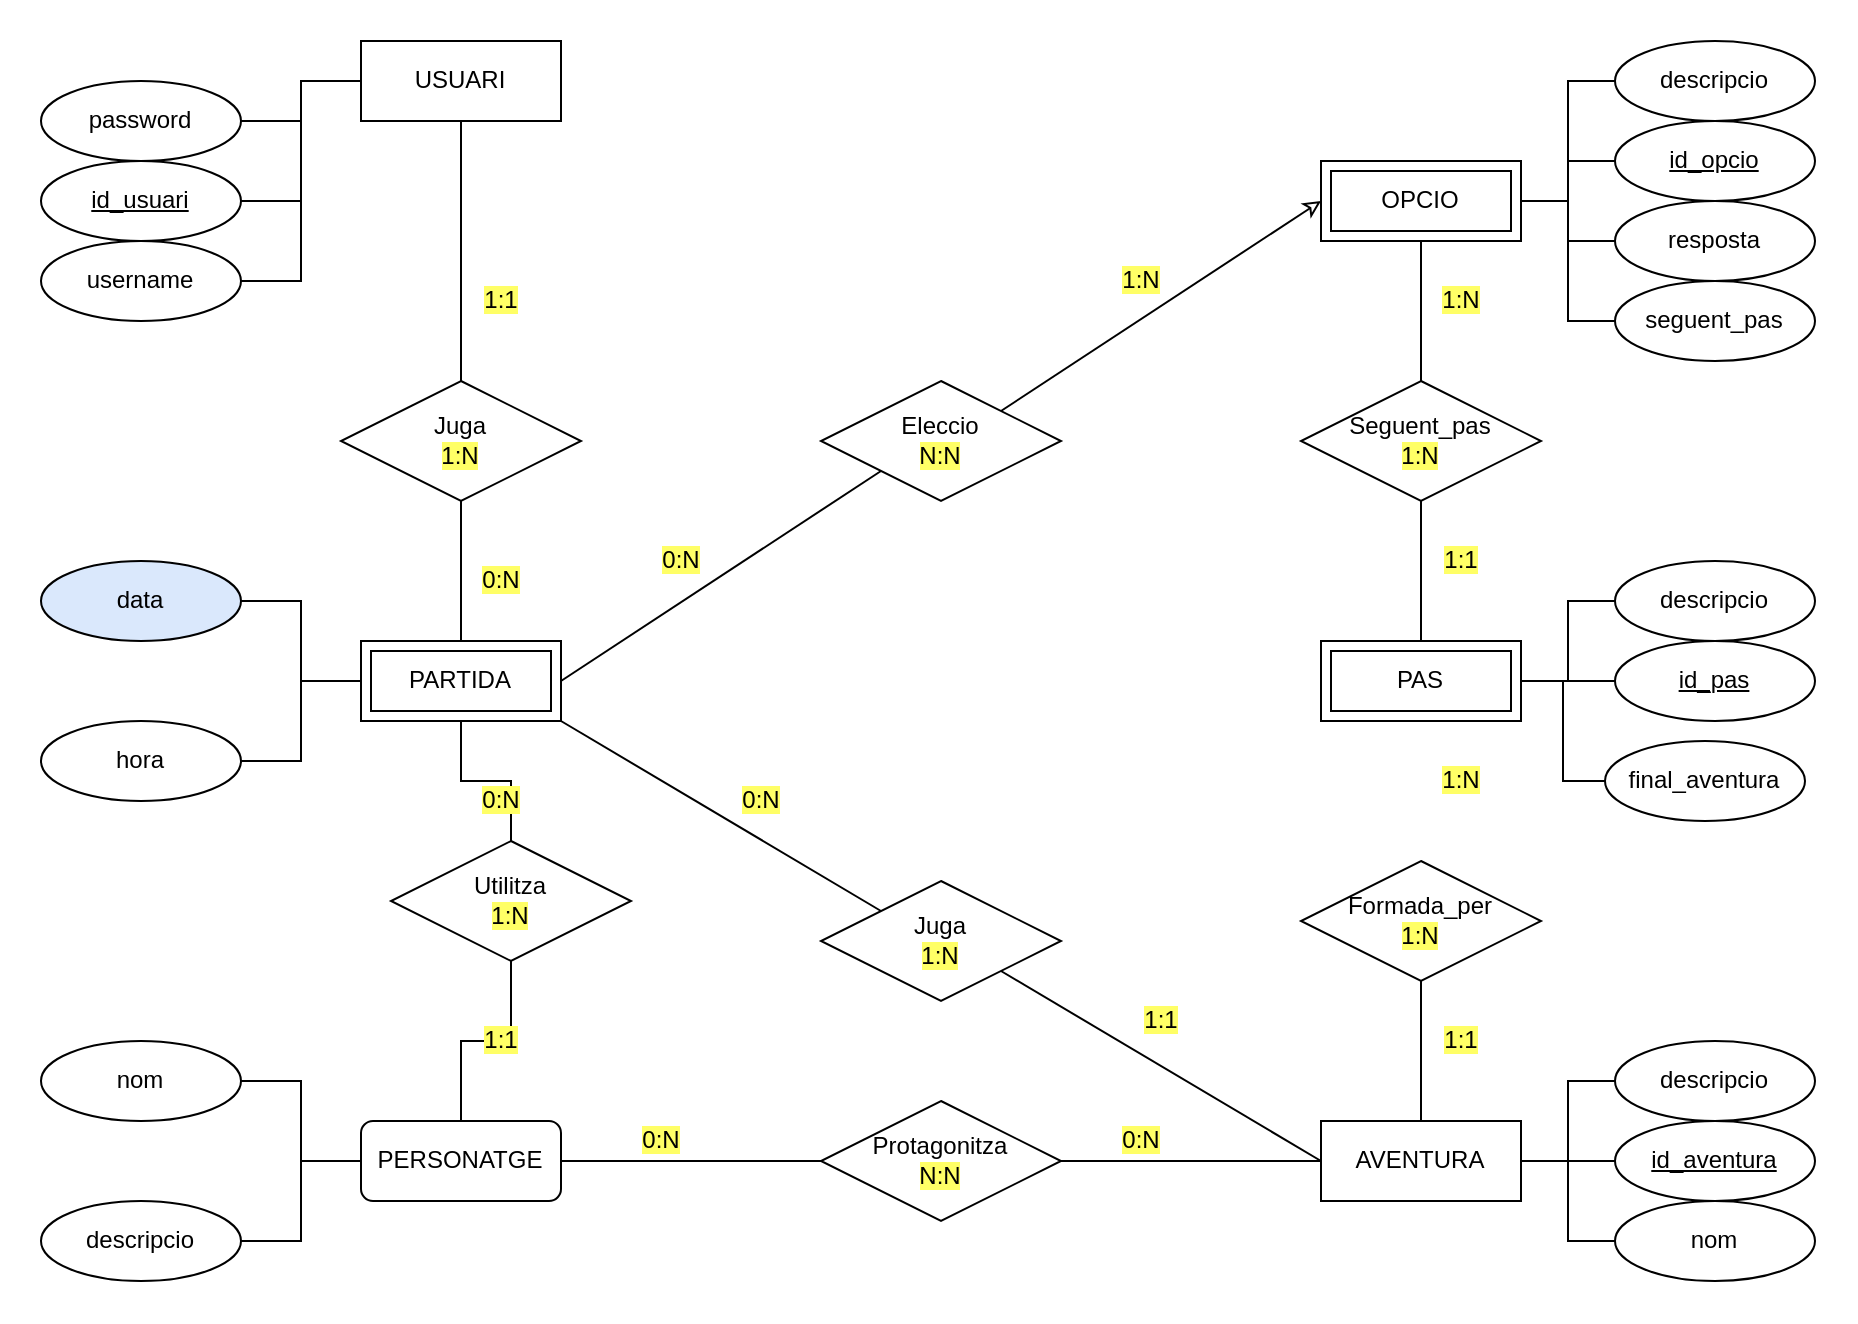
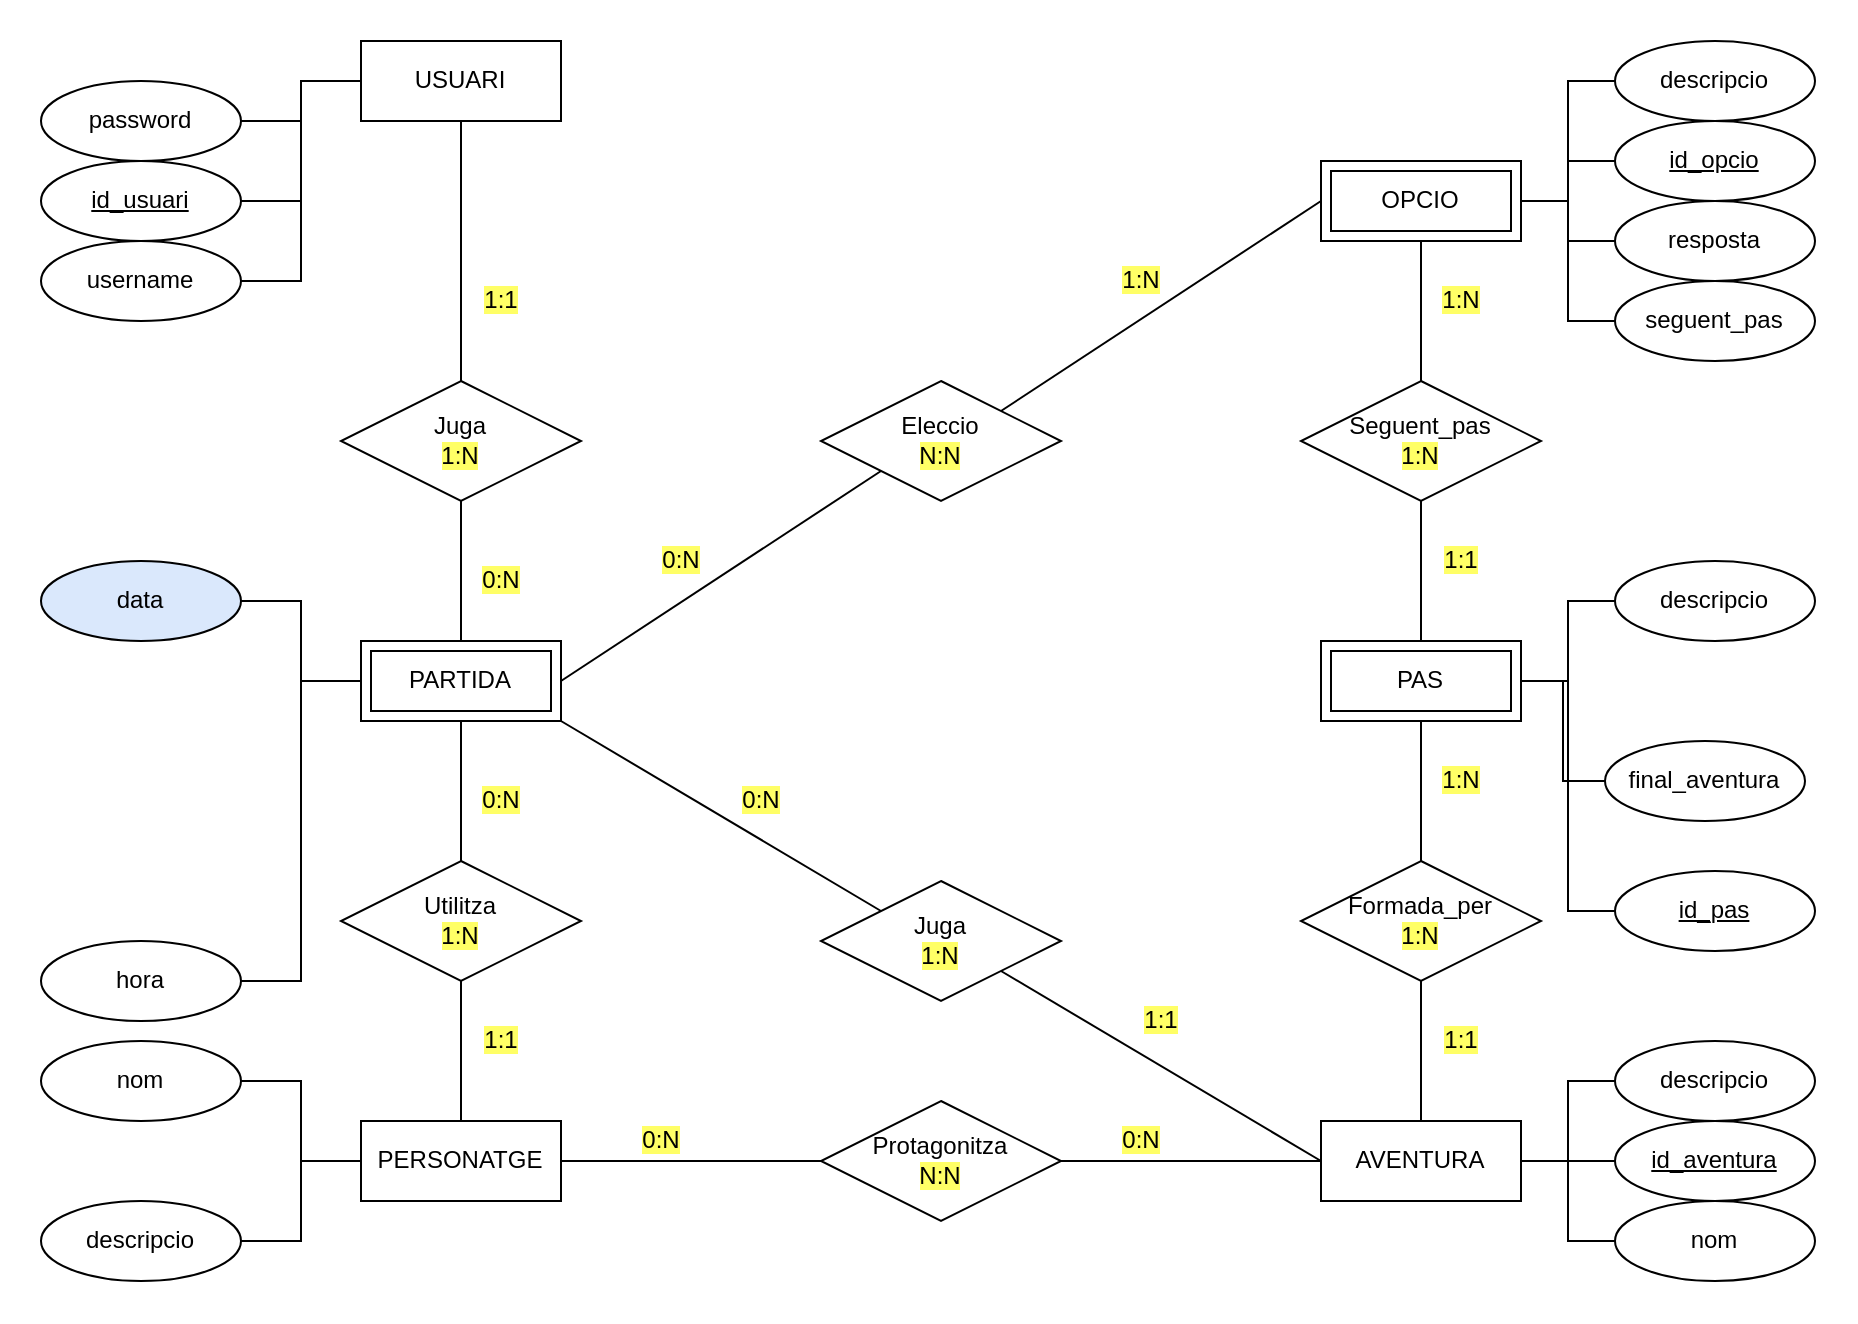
edge "Eleccio N:N" -> "OPCIO": arrowhead classic -> none
node "id_pas": moved (1715, 681) -> (1715, 911)
node "hora": moved (141, 761) -> (141, 981)
edge "PAS" -- "Formada_per 1:N": added
node "Utilitza 1:N": moved (511, 901) -> (461, 921)
node "PERSONATGE": shape rounded rectangle -> rectangle
